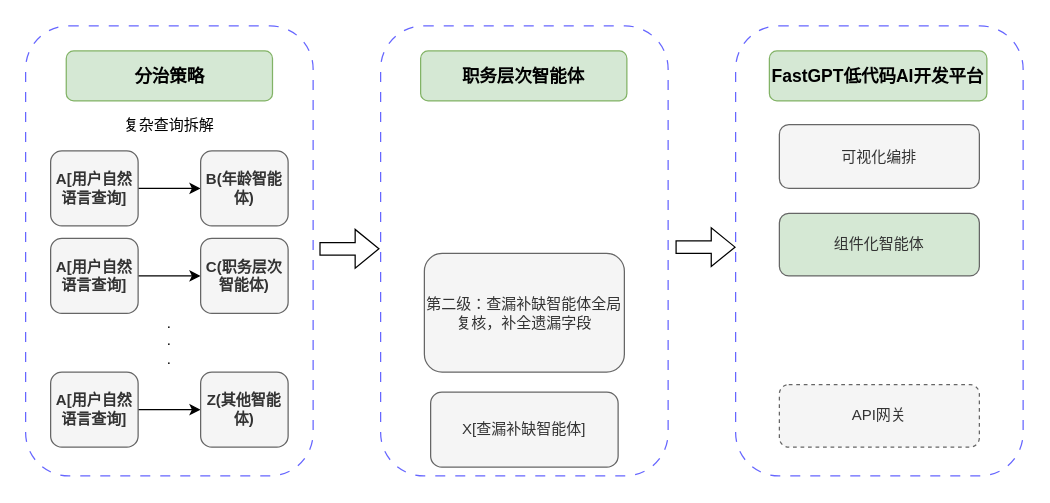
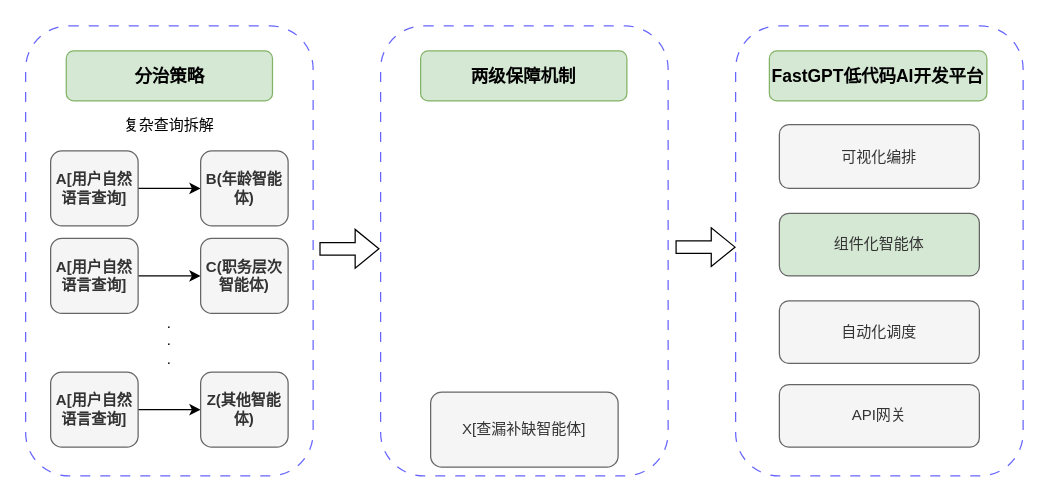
node "职务层次智能体": label "职务层次智能体" -> "两级保障机制"
node "第二级：查漏补缺智能体全局复核，补全遗漏字段": removed
node "自动化调度": added
node "API网关": style dashed -> solid
